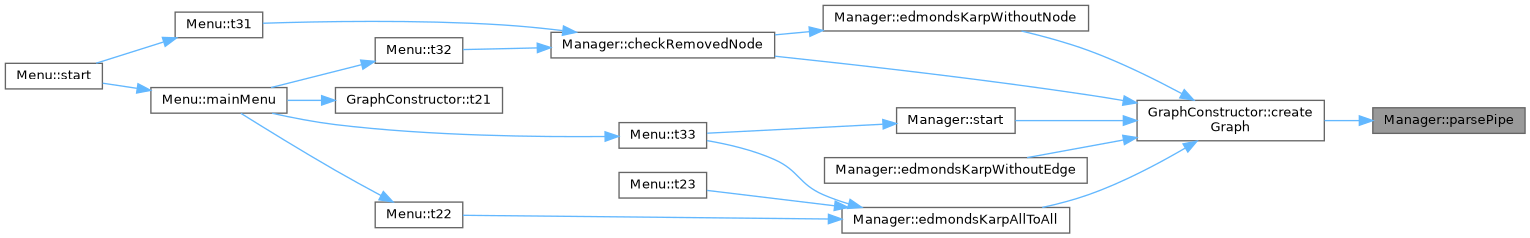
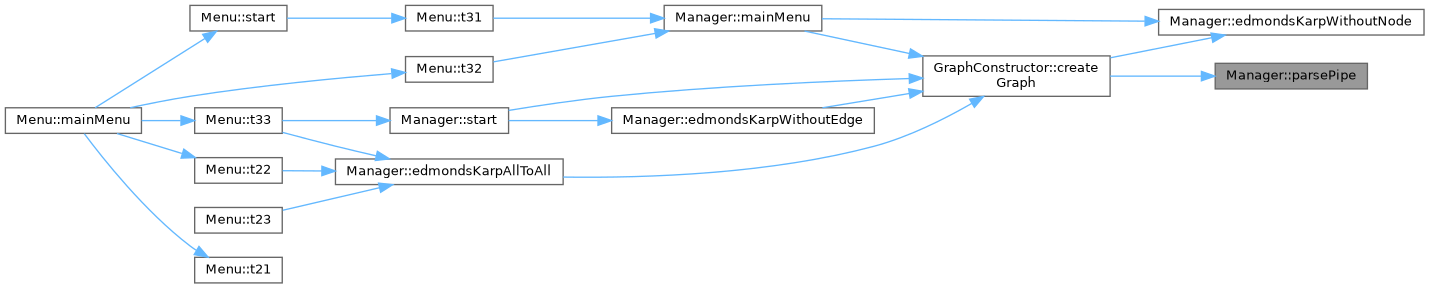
node "Manager::checkRemovedNode": label "Manager::checkRemovedNode" -> "Manager::mainMenu"
edge "Manager::edmondsKarpWithoutNode" -> "GraphConstructor::create Graph": reversed
edge "Menu::start" -> "Menu::mainMenu": reversed
node "GraphConstructor::t21": label "GraphConstructor::t21" -> "Menu::t21"
edge "Manager::start" -> "Manager::edmondsKarpWithoutEdge": added
